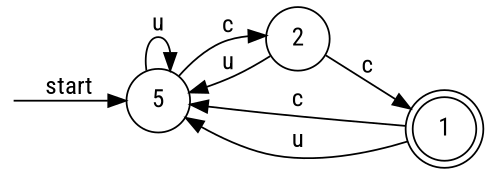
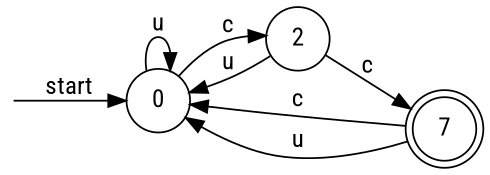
node "5": label "5" -> "0"
node "1": label "1" -> "7"
